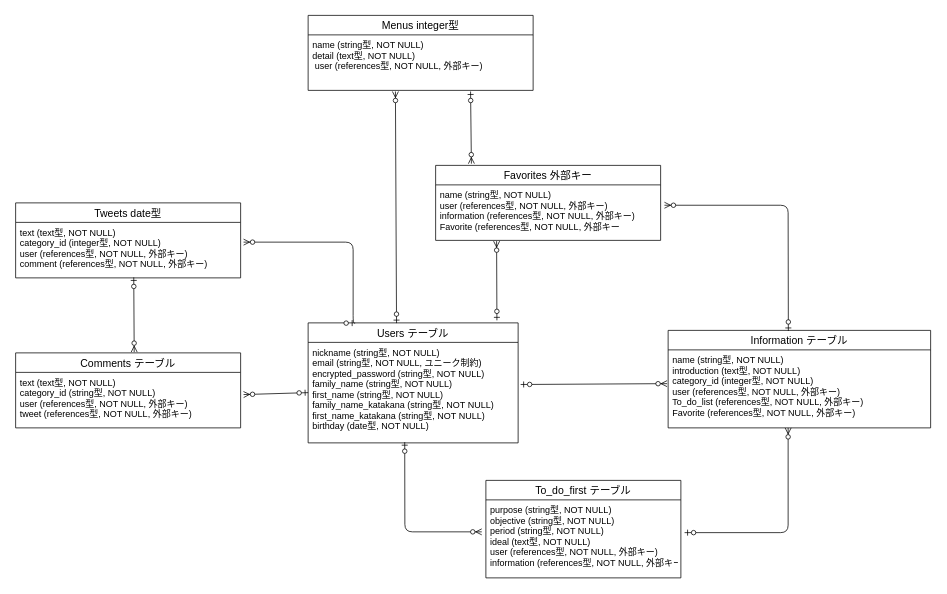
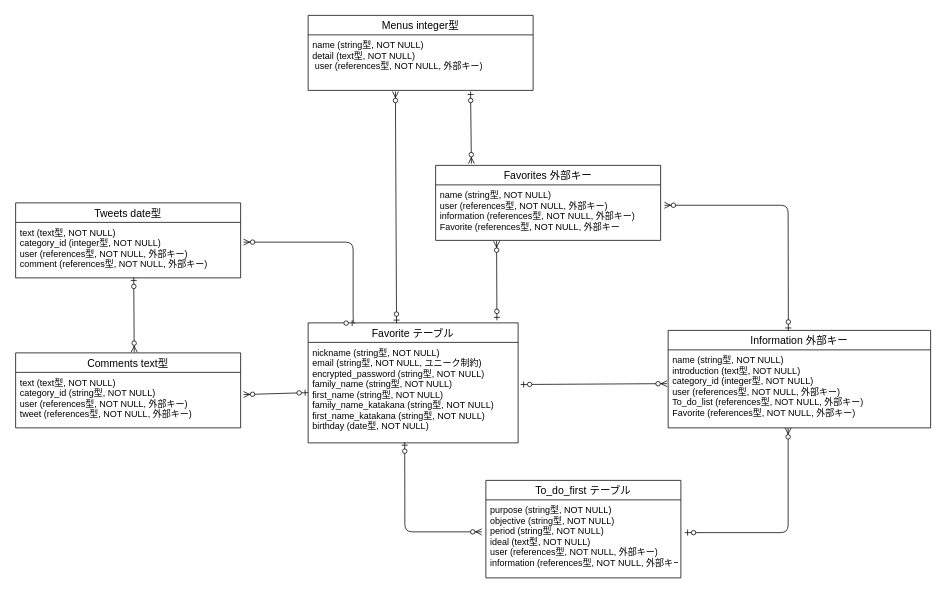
node "Users テーブル": label "Users テーブル" -> "Favorite テーブル"
node "Information テーブル": label "Information テーブル" -> "Information 外部キー"
node "Comments テーブル": label "Comments テーブル" -> "Comments text型"
